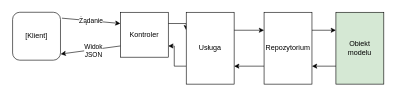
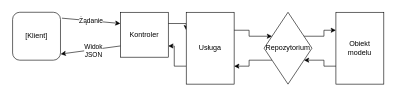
node "Repozytorium": shape rectangle -> diamond
node "Obiekt modelu": fillcolor #d5e8d4 -> #ffffff
